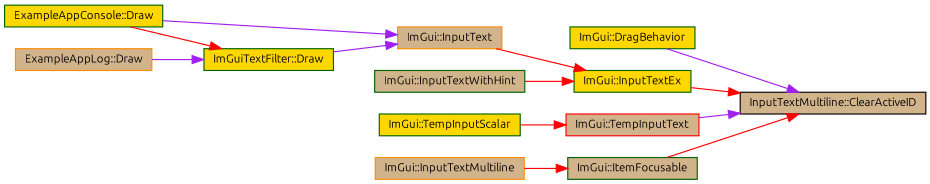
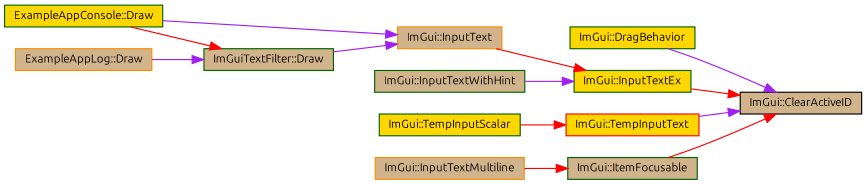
node "ImGuiTextFilter::Draw": fillcolor gold -> tan
edge "ImGui::InputTextWithHint" -> "ImGui::InputTextEx": color red -> purple
node "InputTextMultiline::ClearActiveID": label "InputTextMultiline::ClearActiveID" -> "ImGui::ClearActiveID"
node "ImGui::TempInputText": fillcolor tan -> gold
